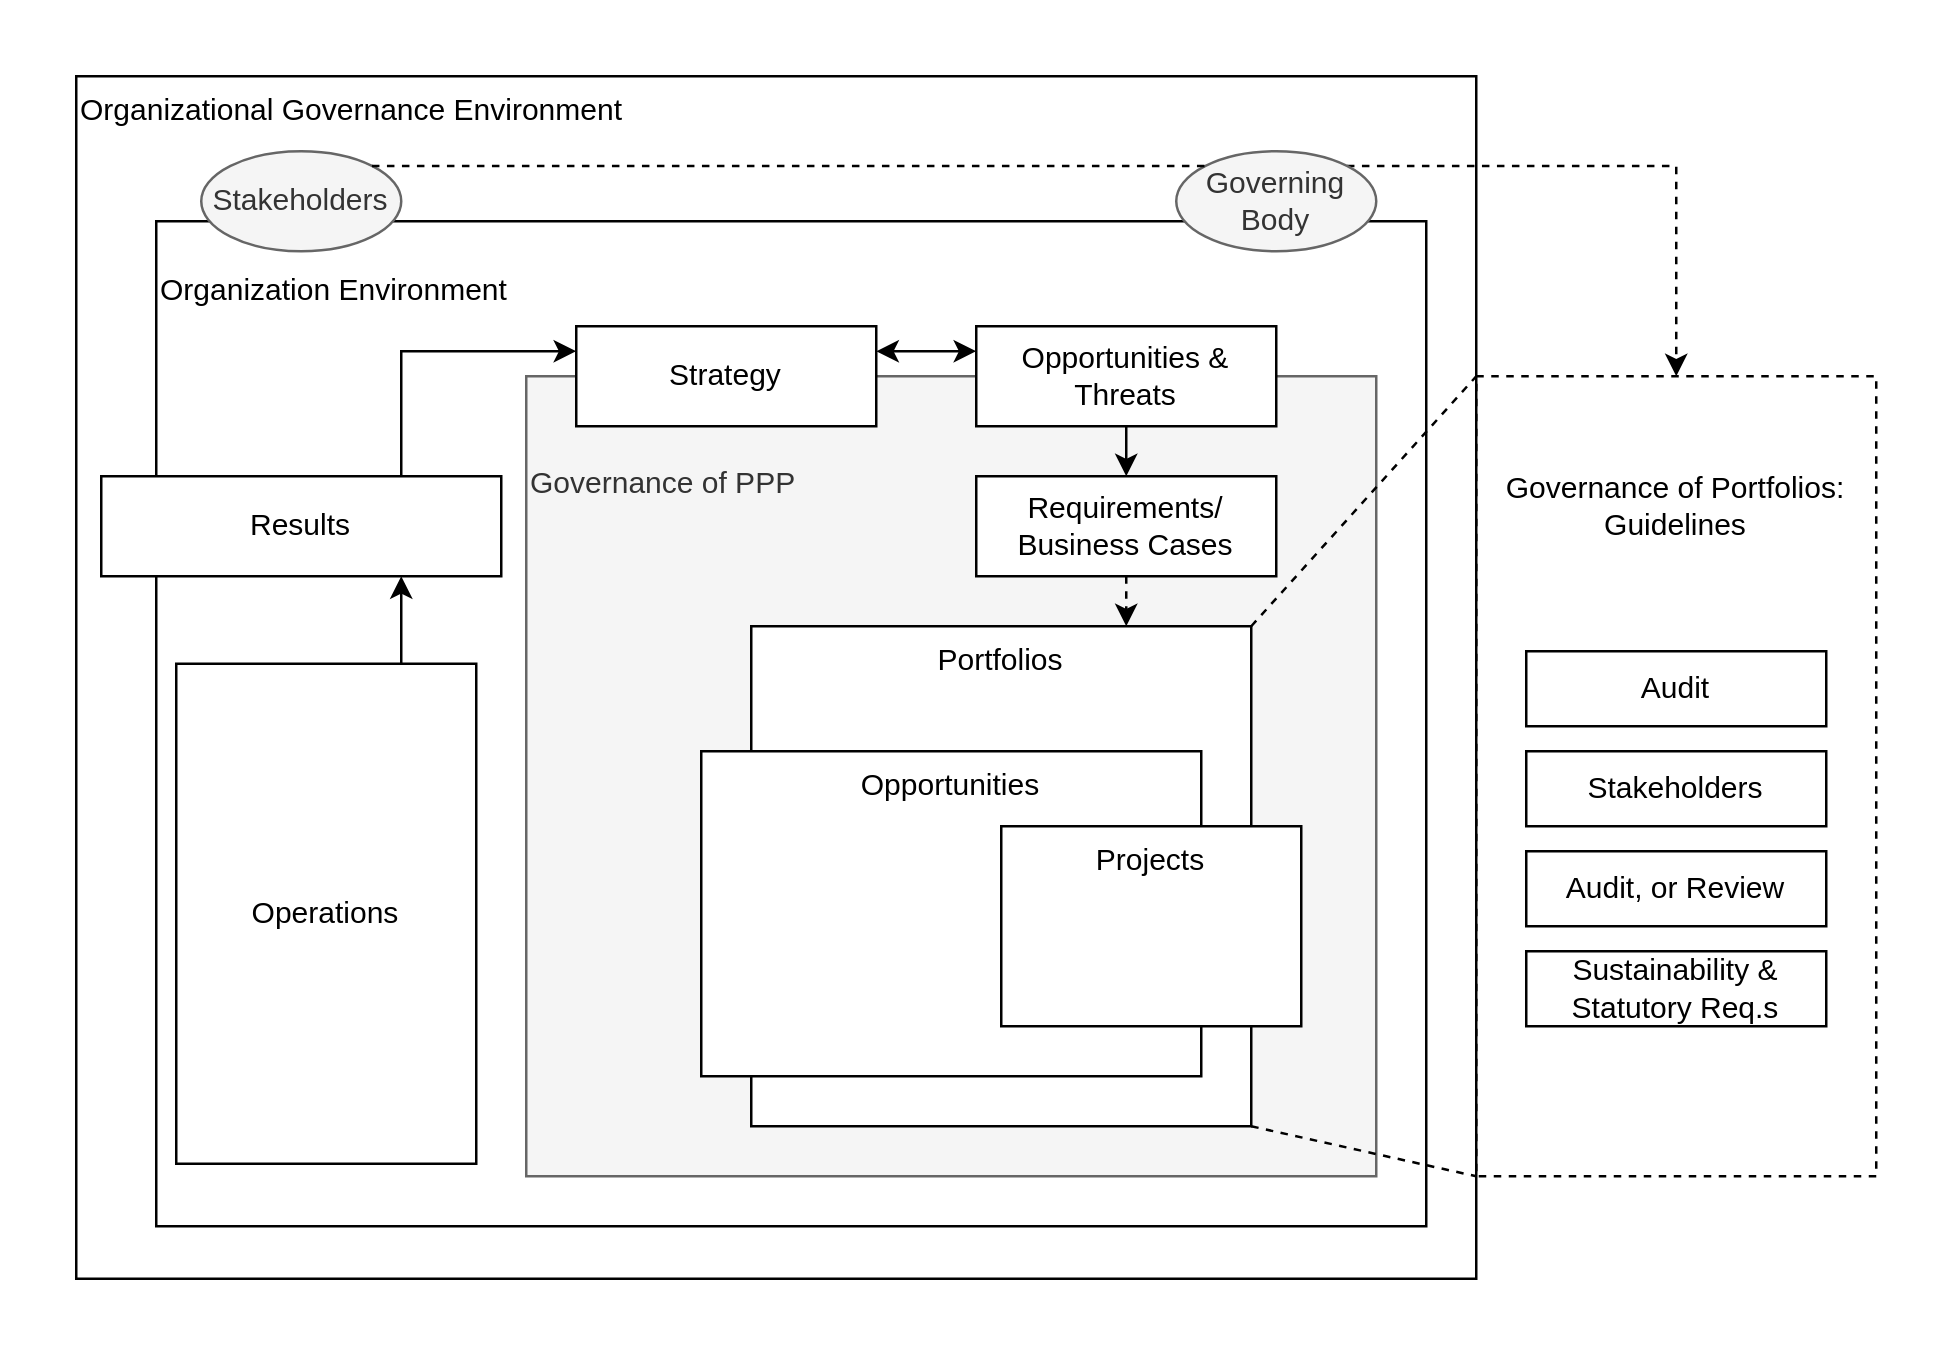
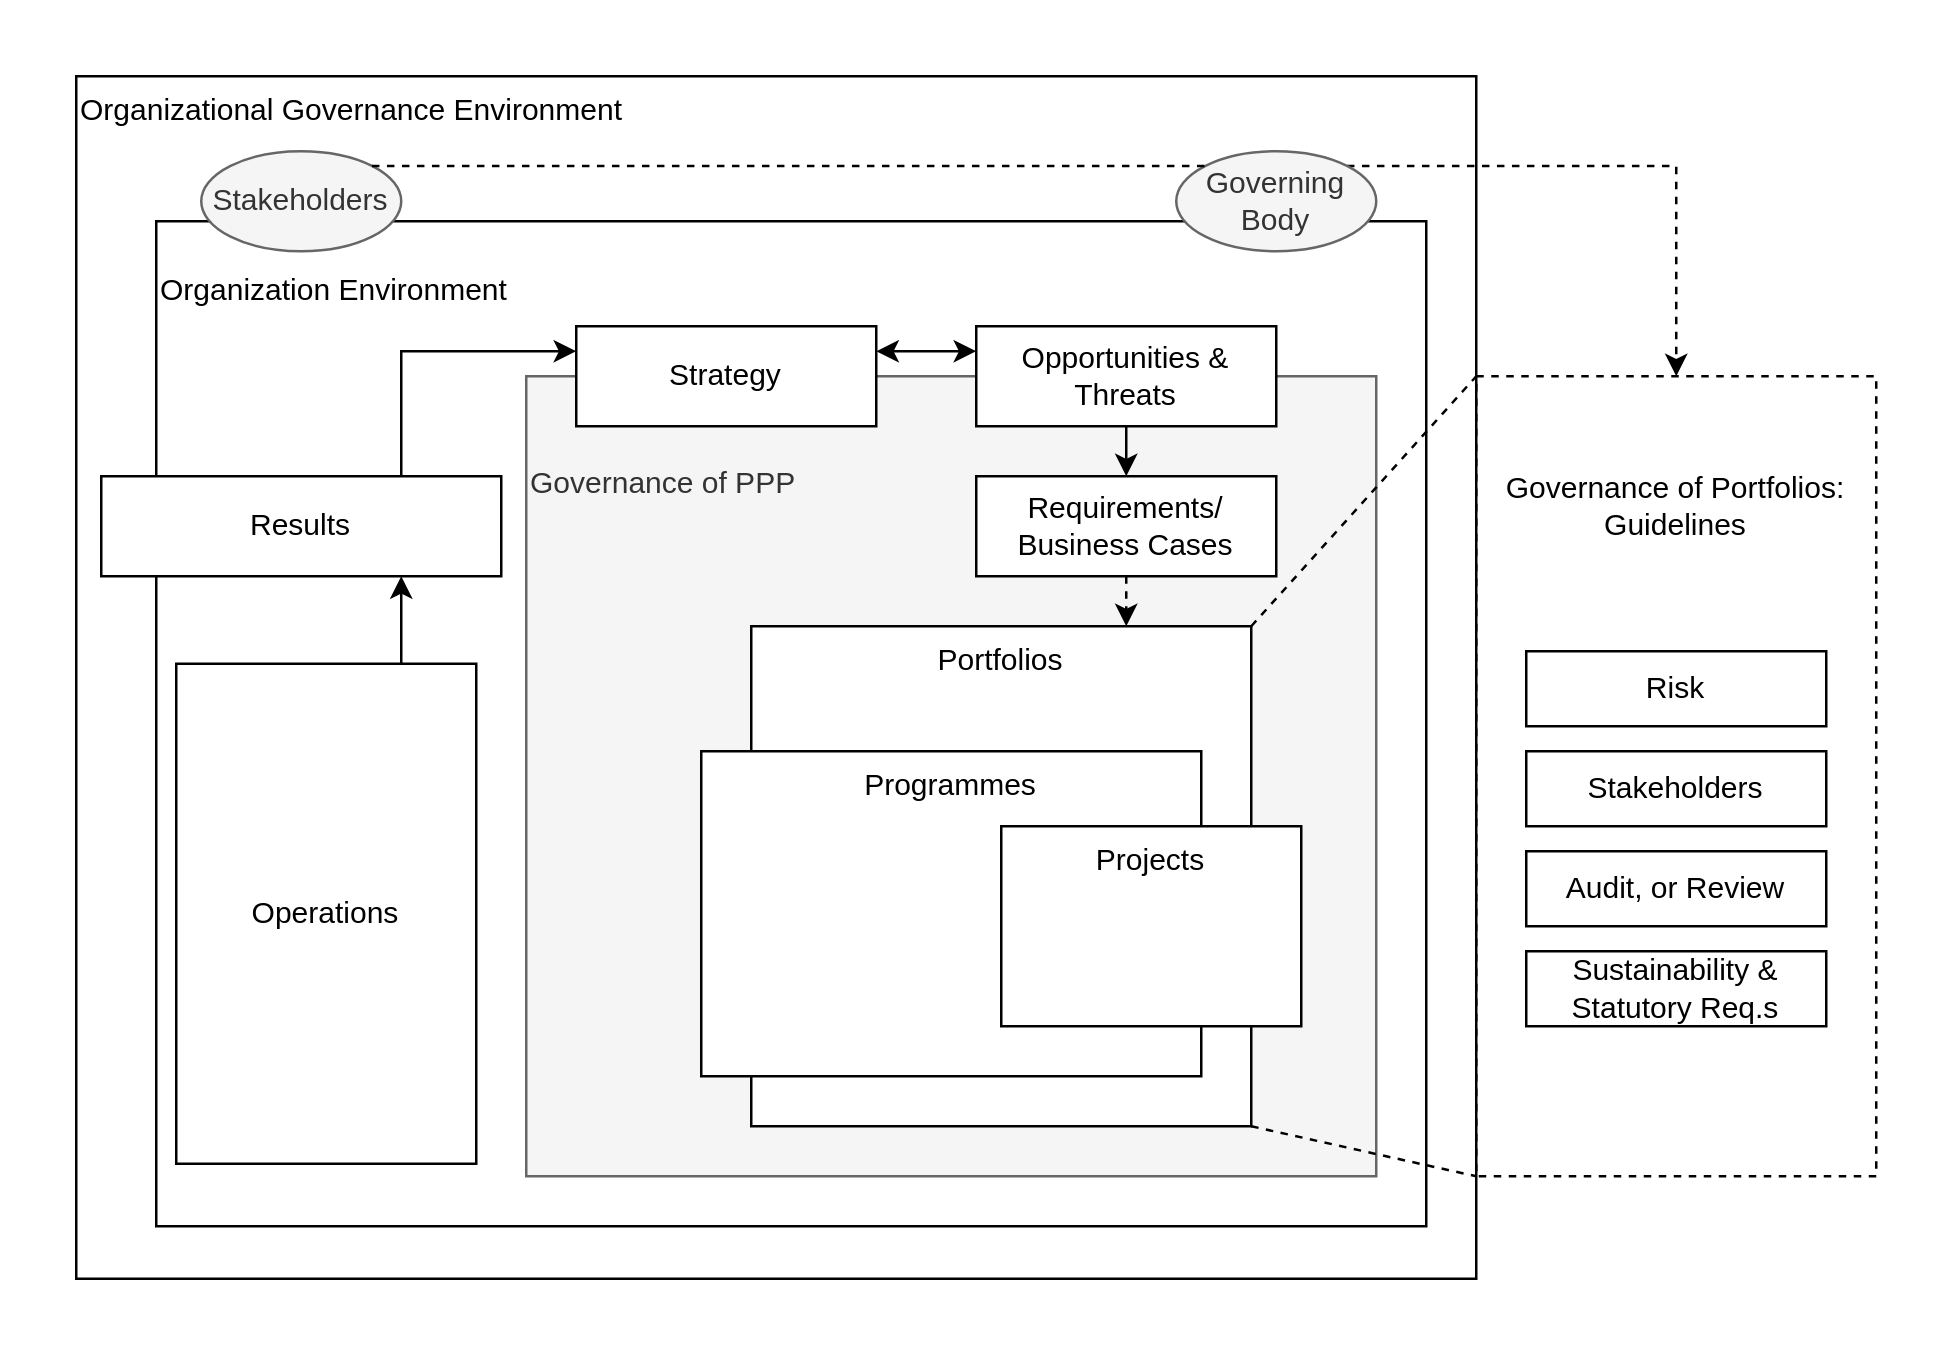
node "Audit": label "Audit" -> "Risk"
node "Opportunities": label "Opportunities" -> "Programmes"
